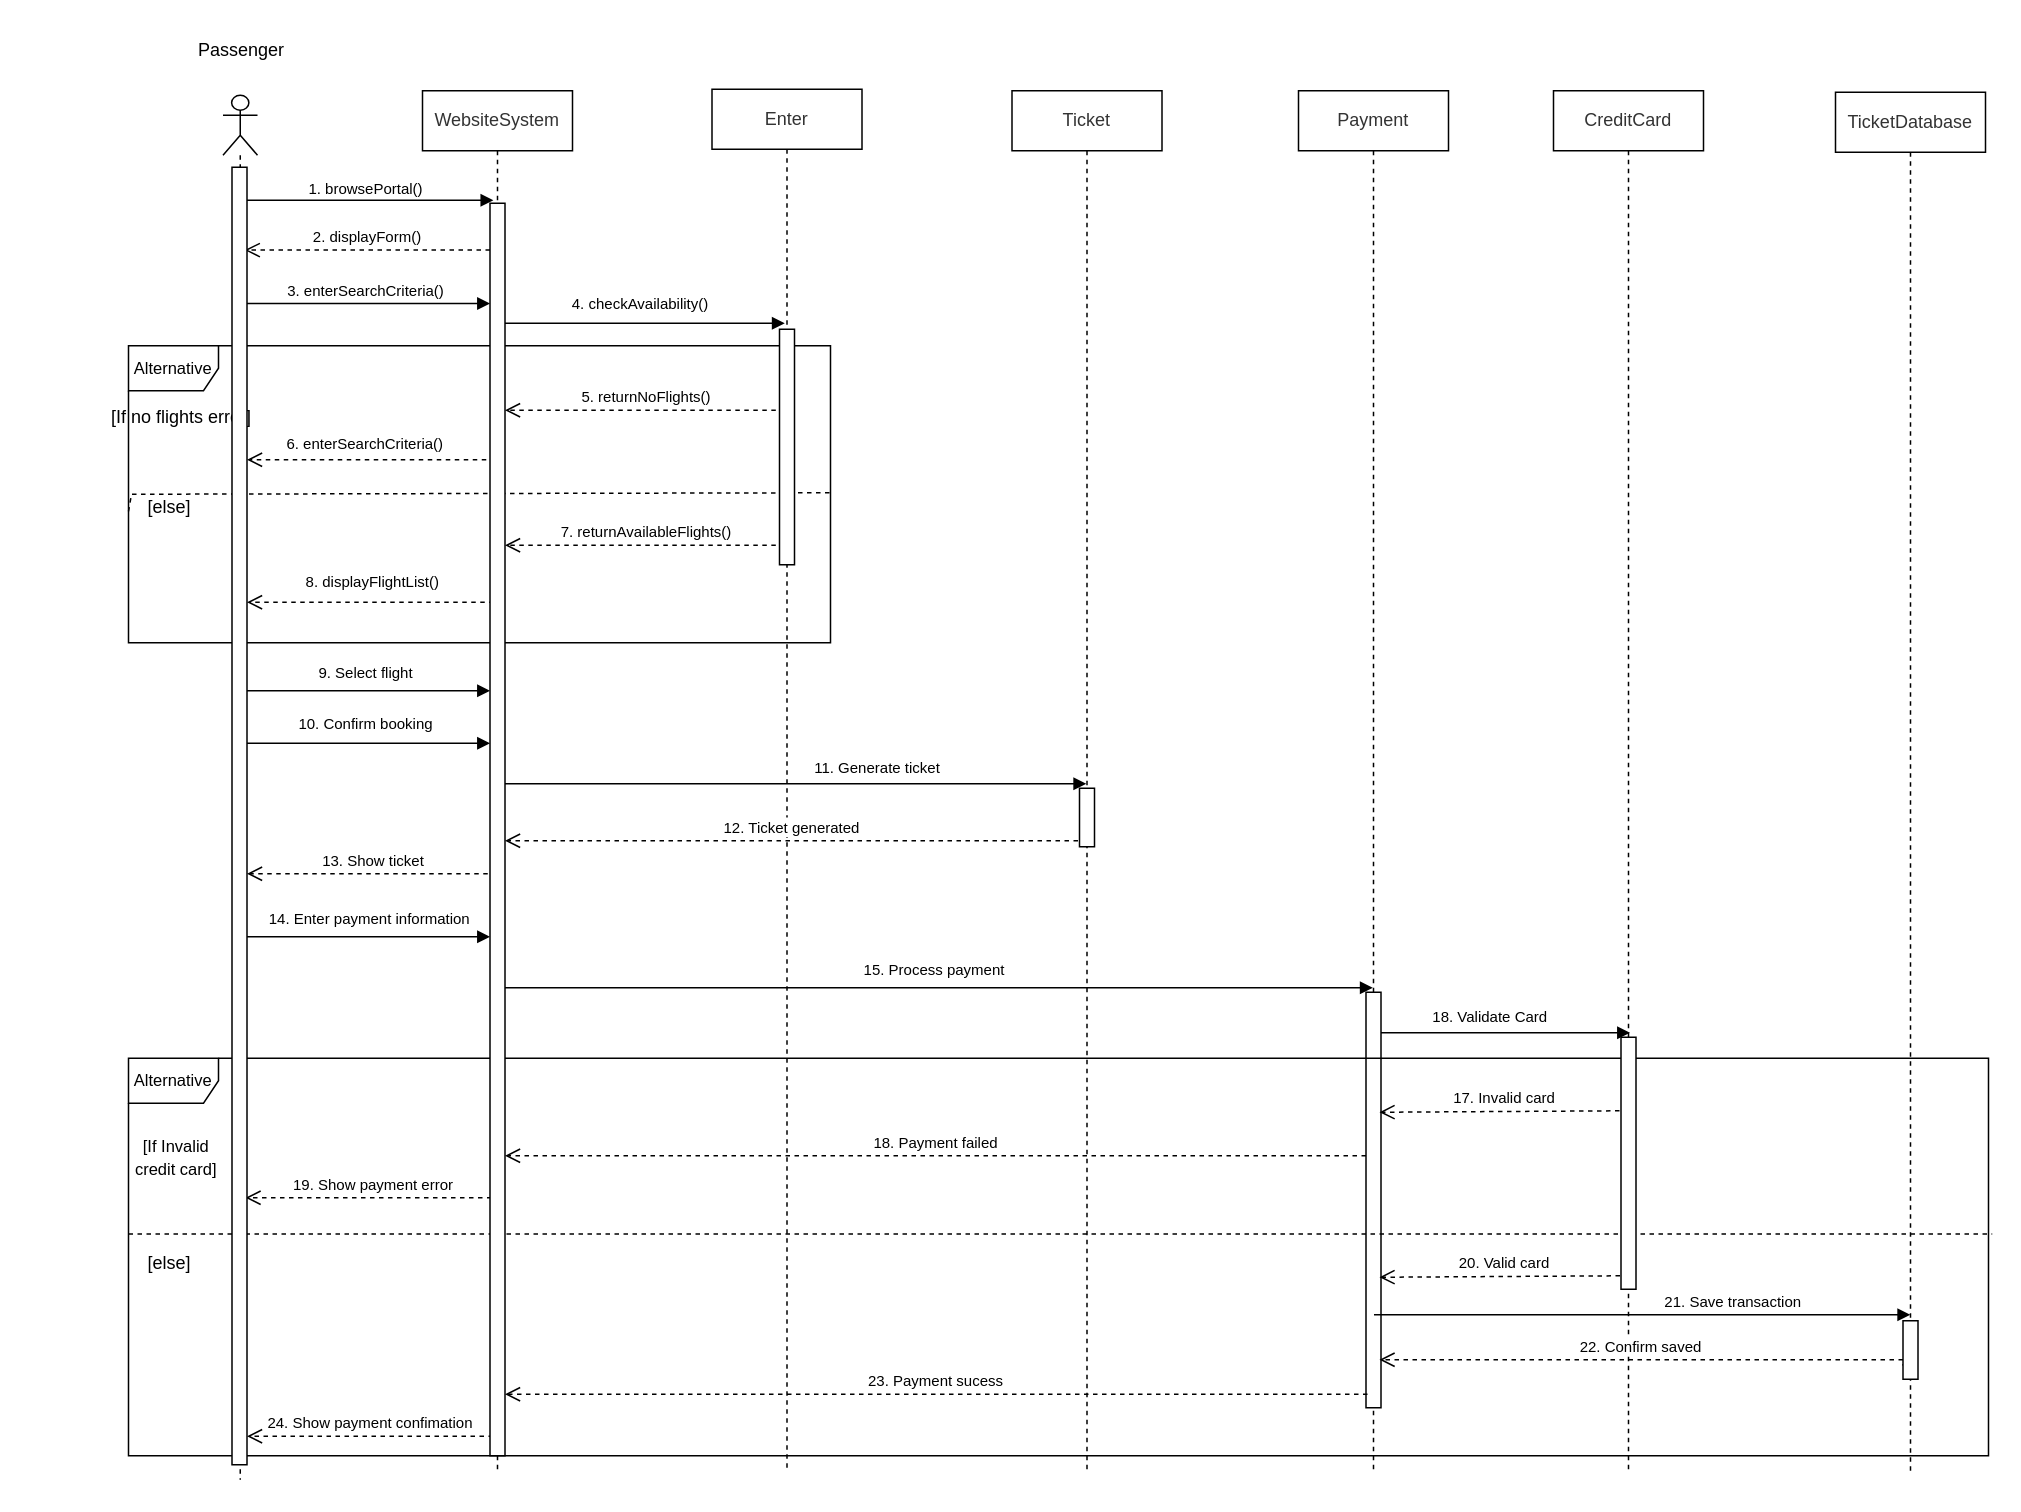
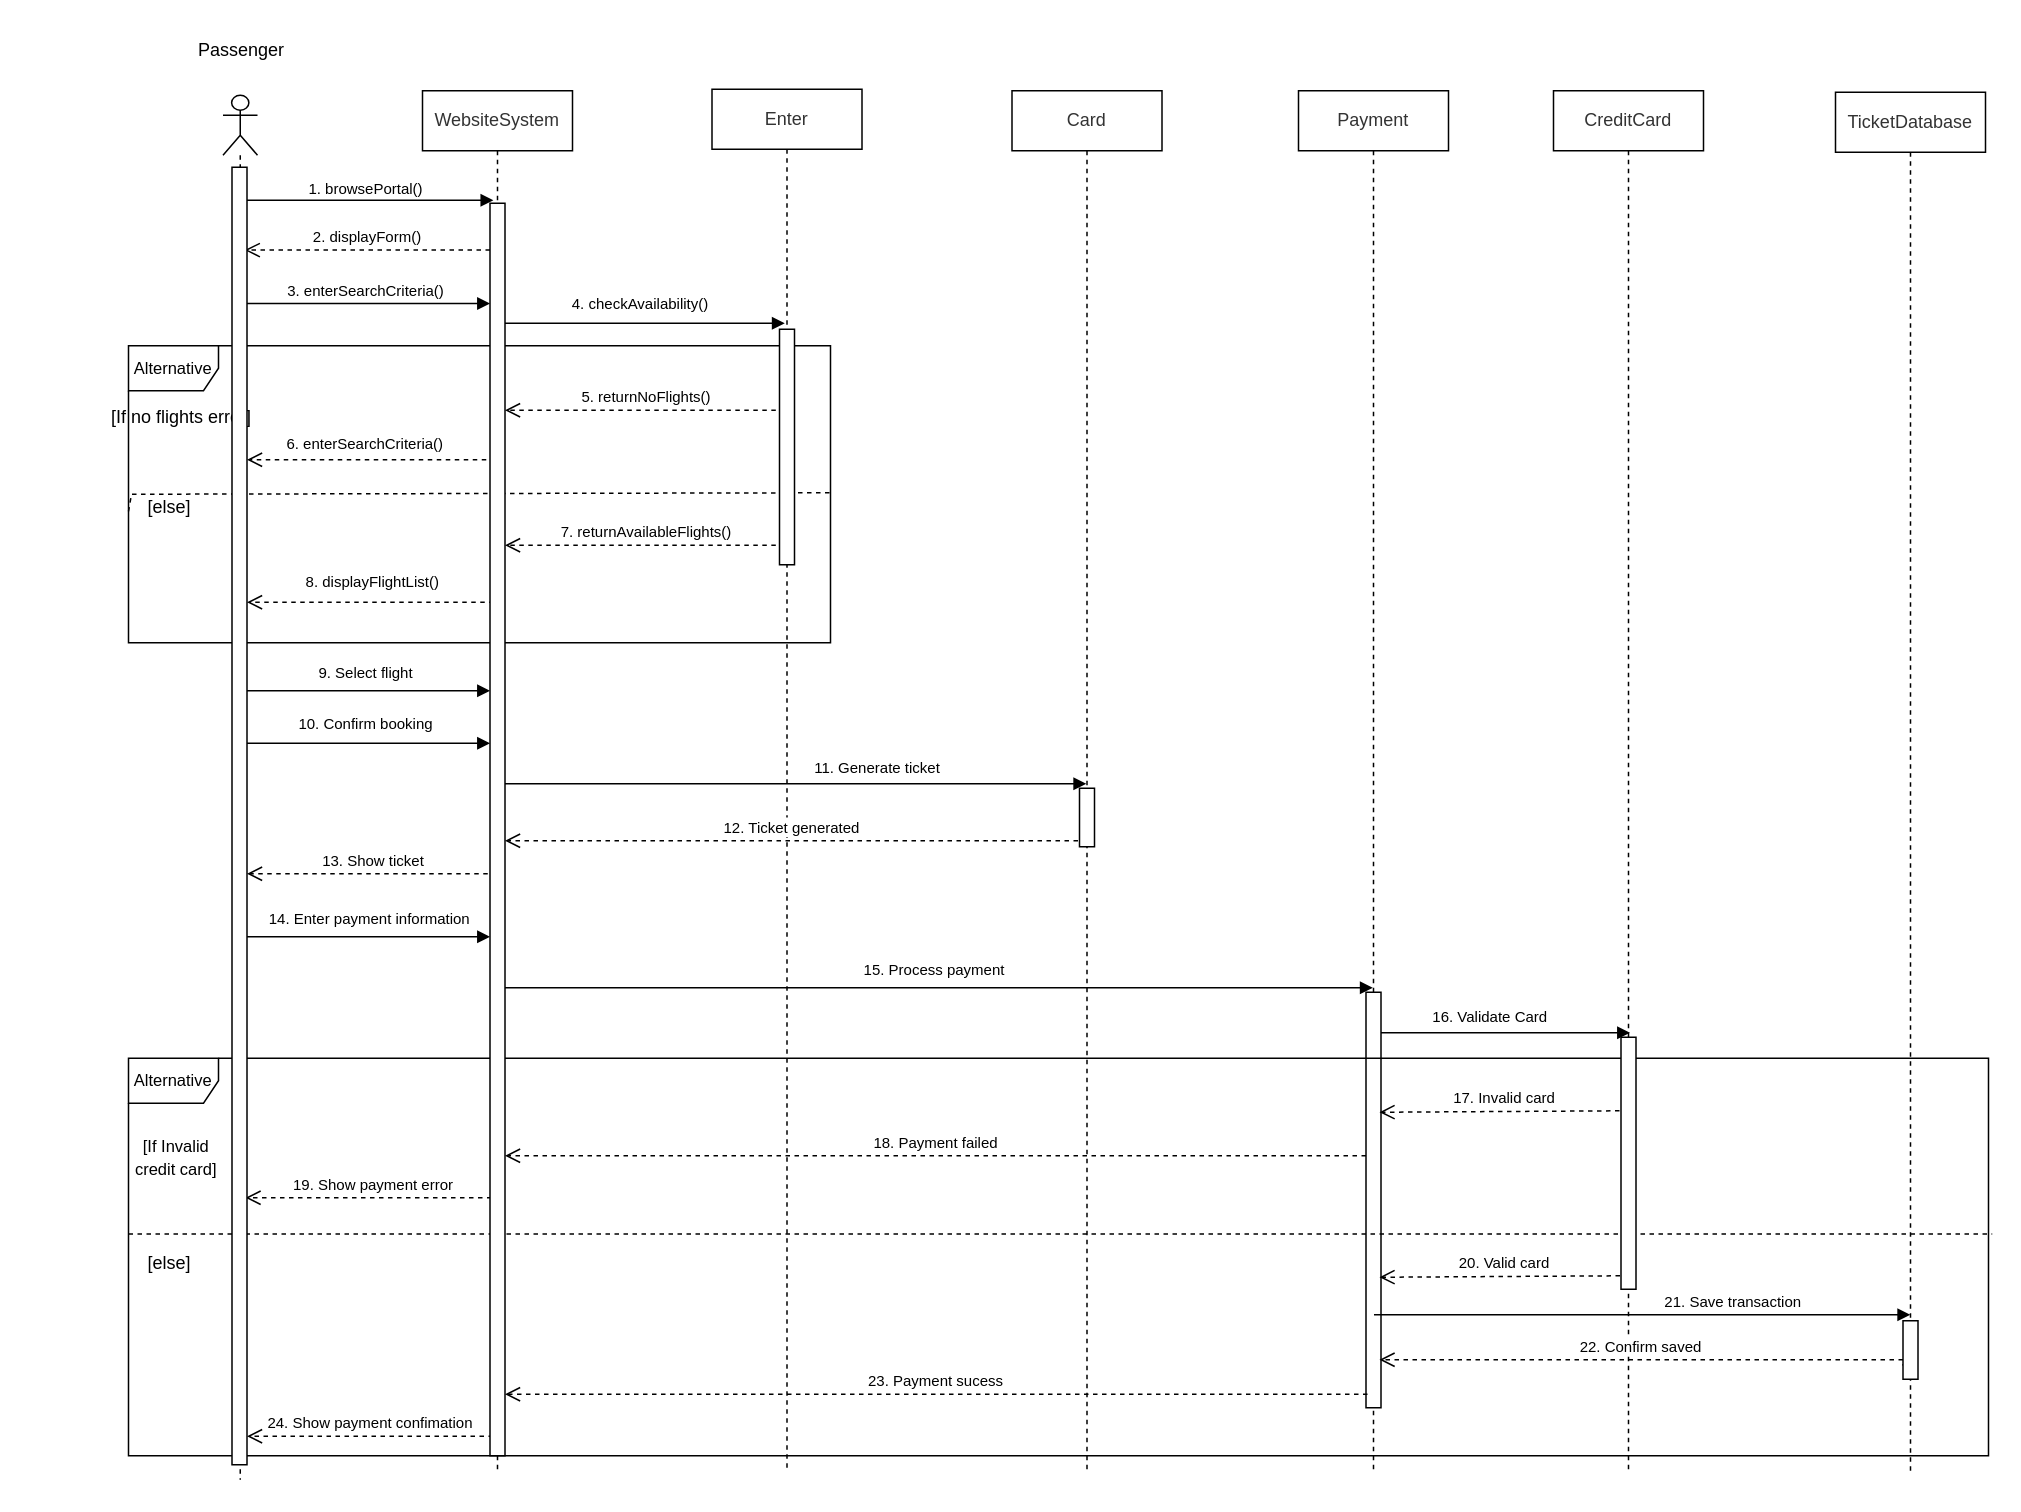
node "Ticket": label "Ticket" -> "Card"
node "18. Validate Card": label "18. Validate Card" -> "16. Validate Card"
